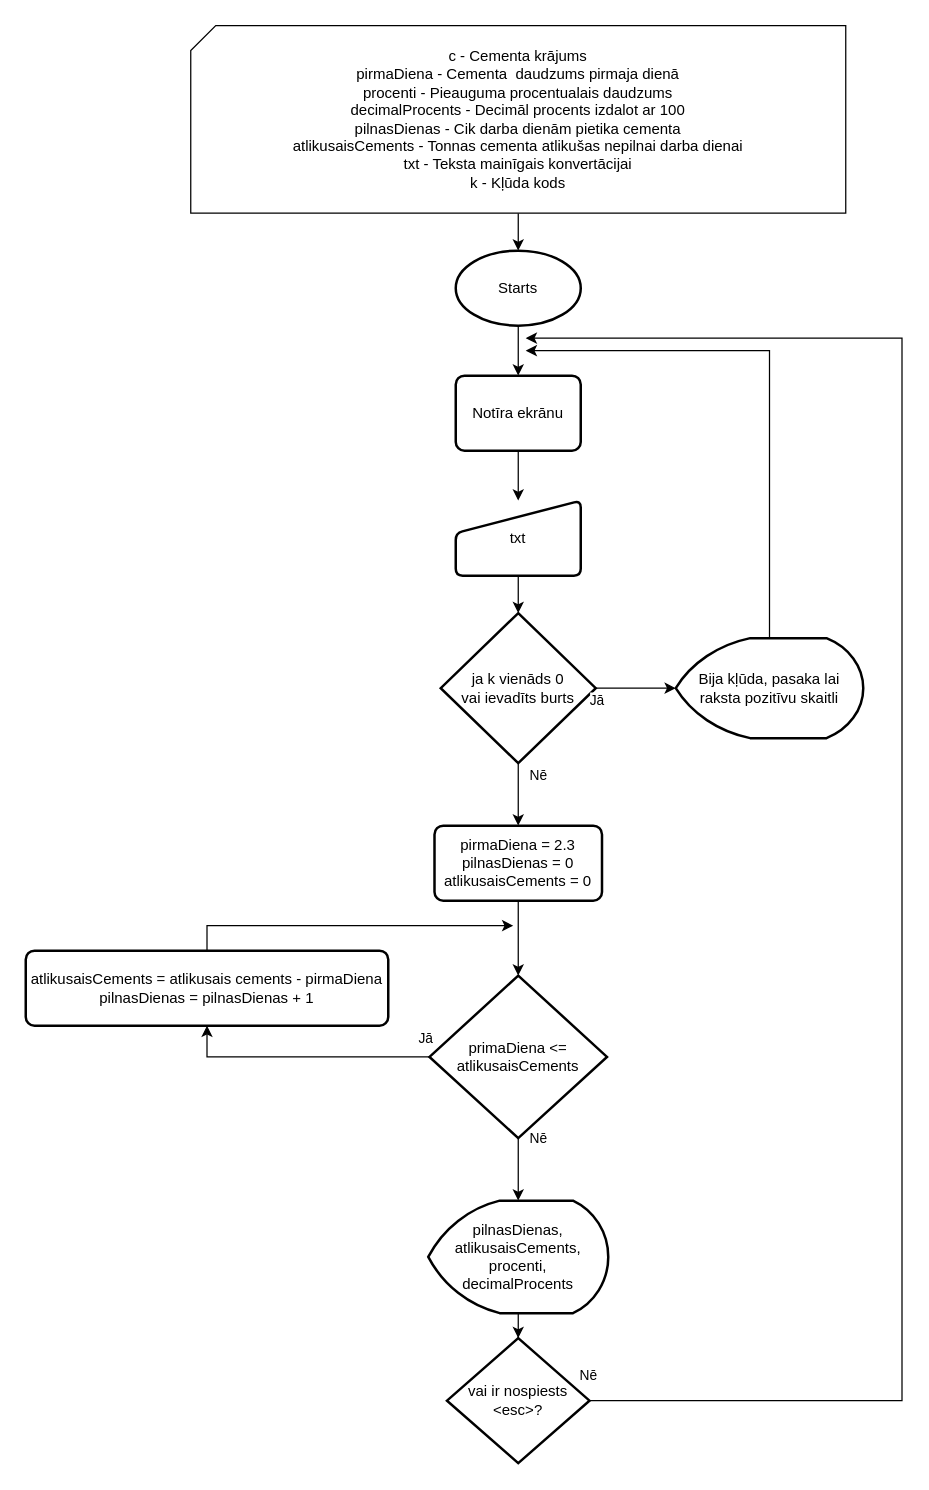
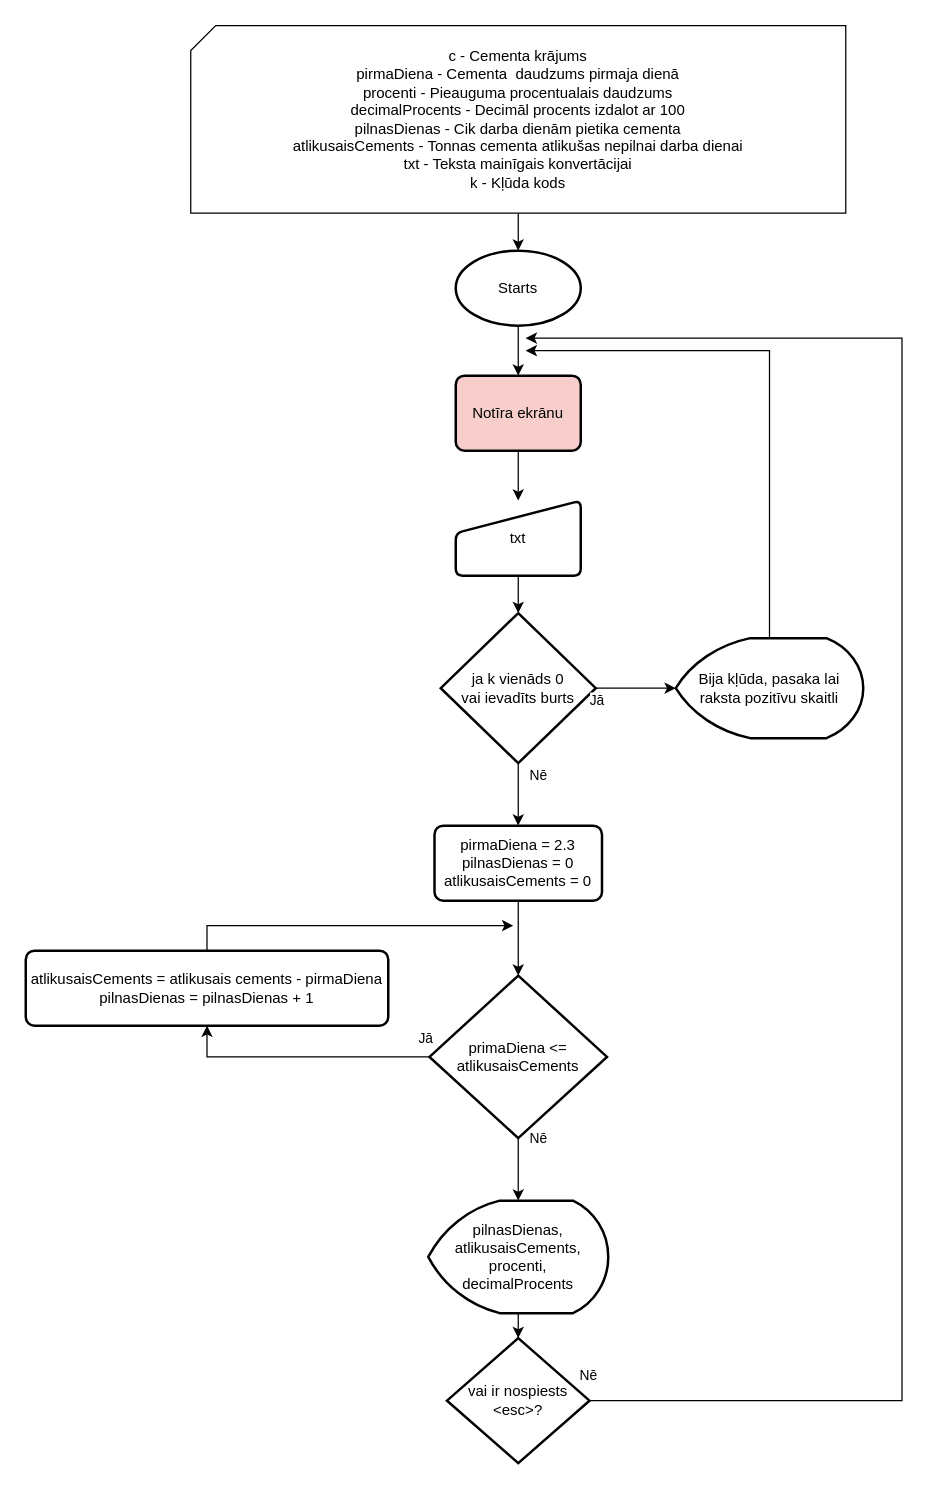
node "Notīra ekrānu": fillcolor #ffffff -> #f8cecc
